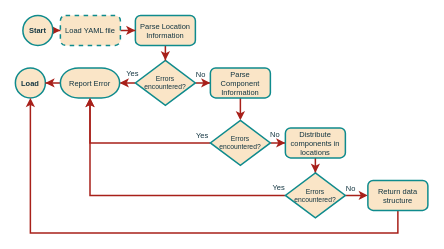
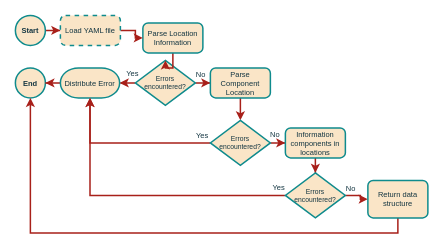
node "Start": moved (38, 30) -> (30, 30)
node "Parse Location Information": moved (165, 30) -> (173, 38)
node "Load": label "Load" -> "End"
node "Report Error": label "Report Error" -> "Distribute Error"
node "Parse Component Information": label "Parse Component Information" -> "Parse Component Location"
node "Distribute components in locations": label "Distribute components in locations" -> "Information components in locations"
node "Return data structure": size 60x30 -> 60x38
